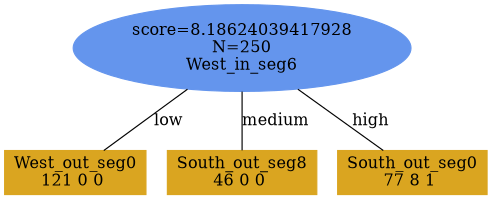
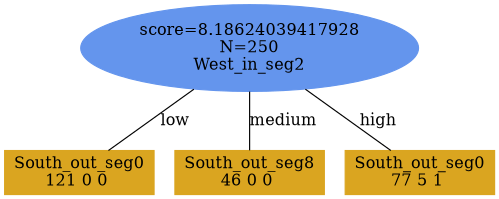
node "score=8.18624039417928 N=250 West_in_seg6": label "score=8.18624039417928 N=250 West_in_seg6" -> "score=8.18624039417928 N=250 West_in_seg2"
node "West_out_seg0 121 0 0": label "West_out_seg0 121 0 0" -> "South_out_seg0 121 0 0"
node "South_out_seg0 77 8 1": label "South_out_seg0 77 8 1" -> "South_out_seg0 77 5 1"
